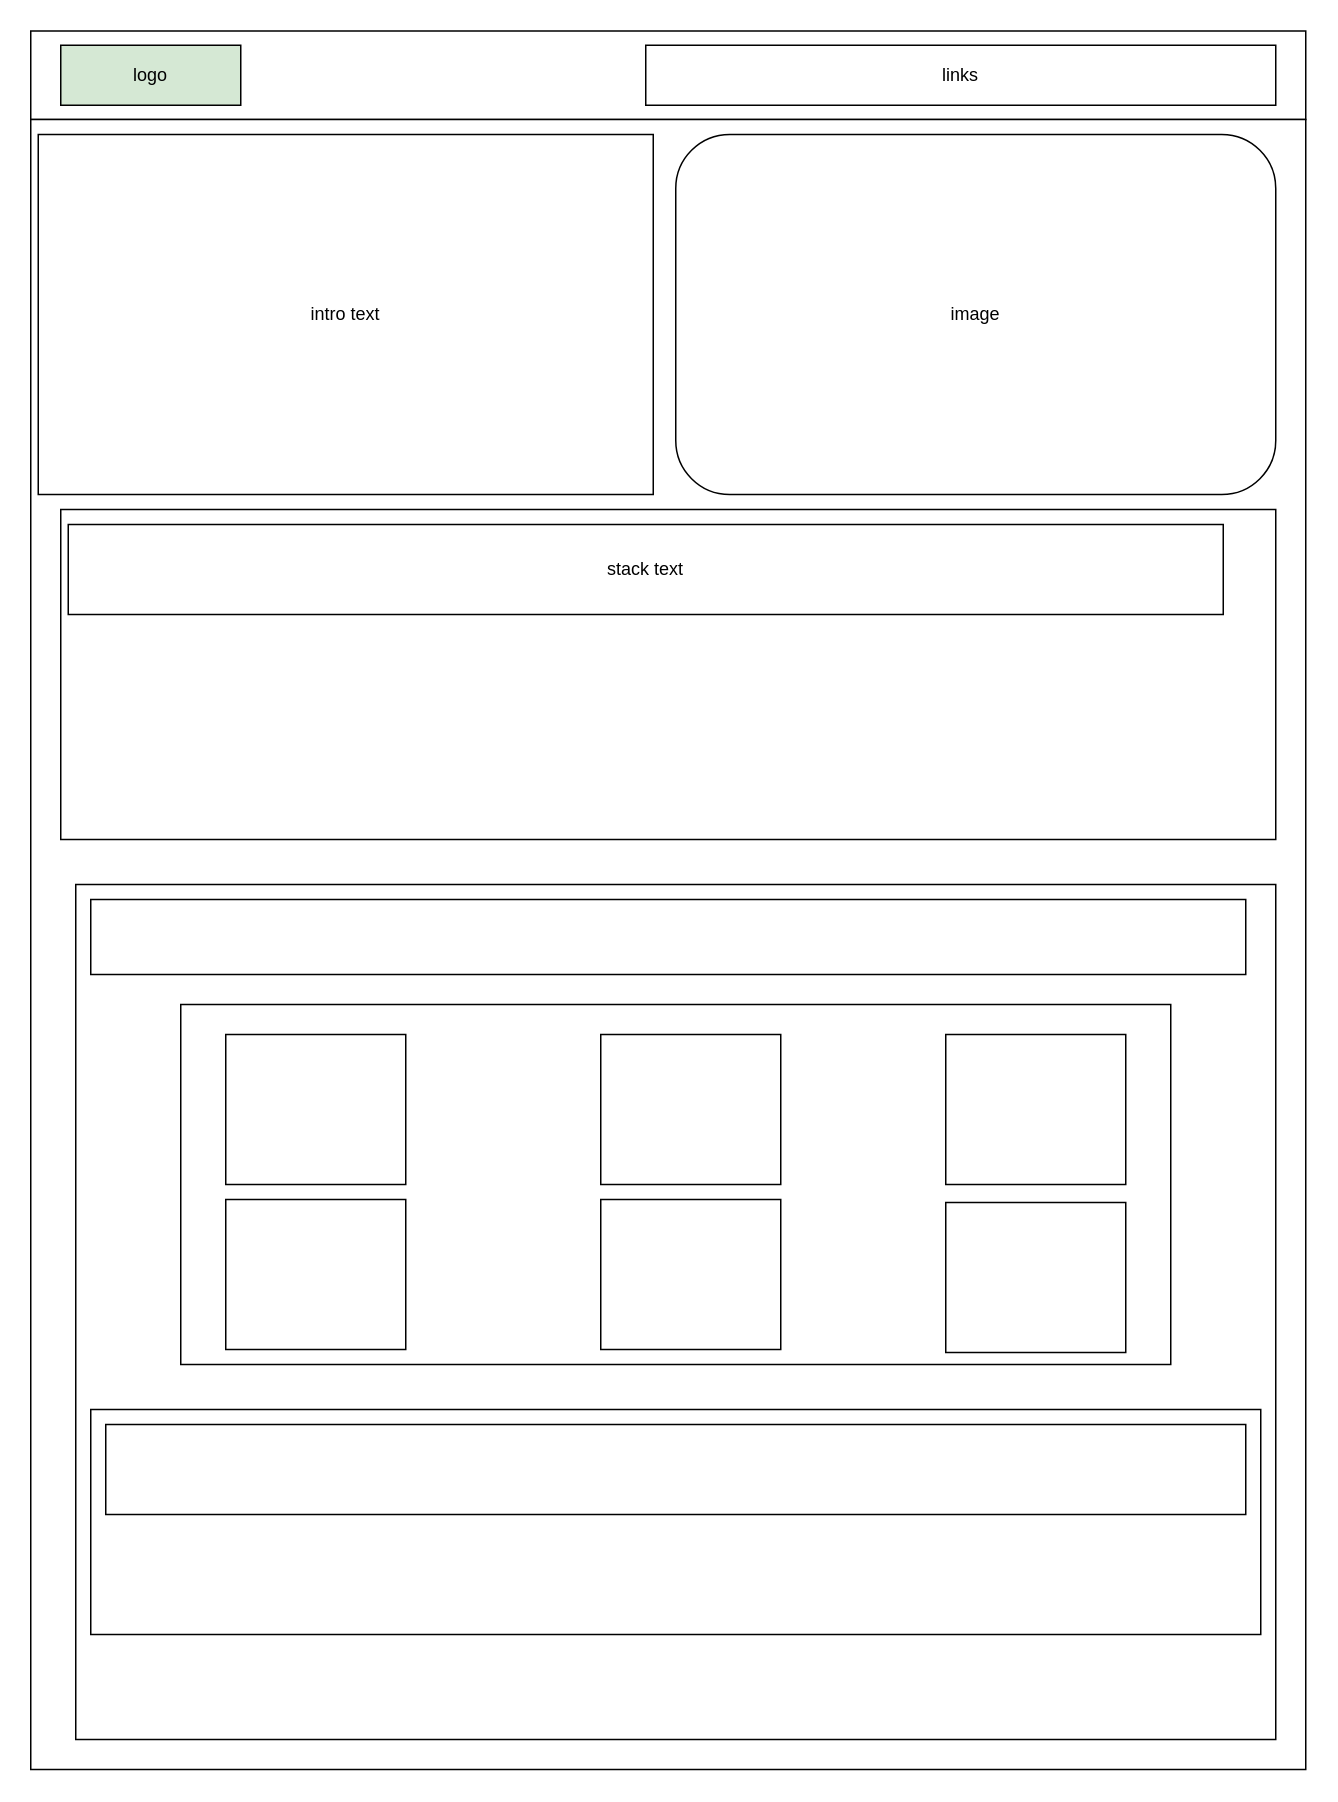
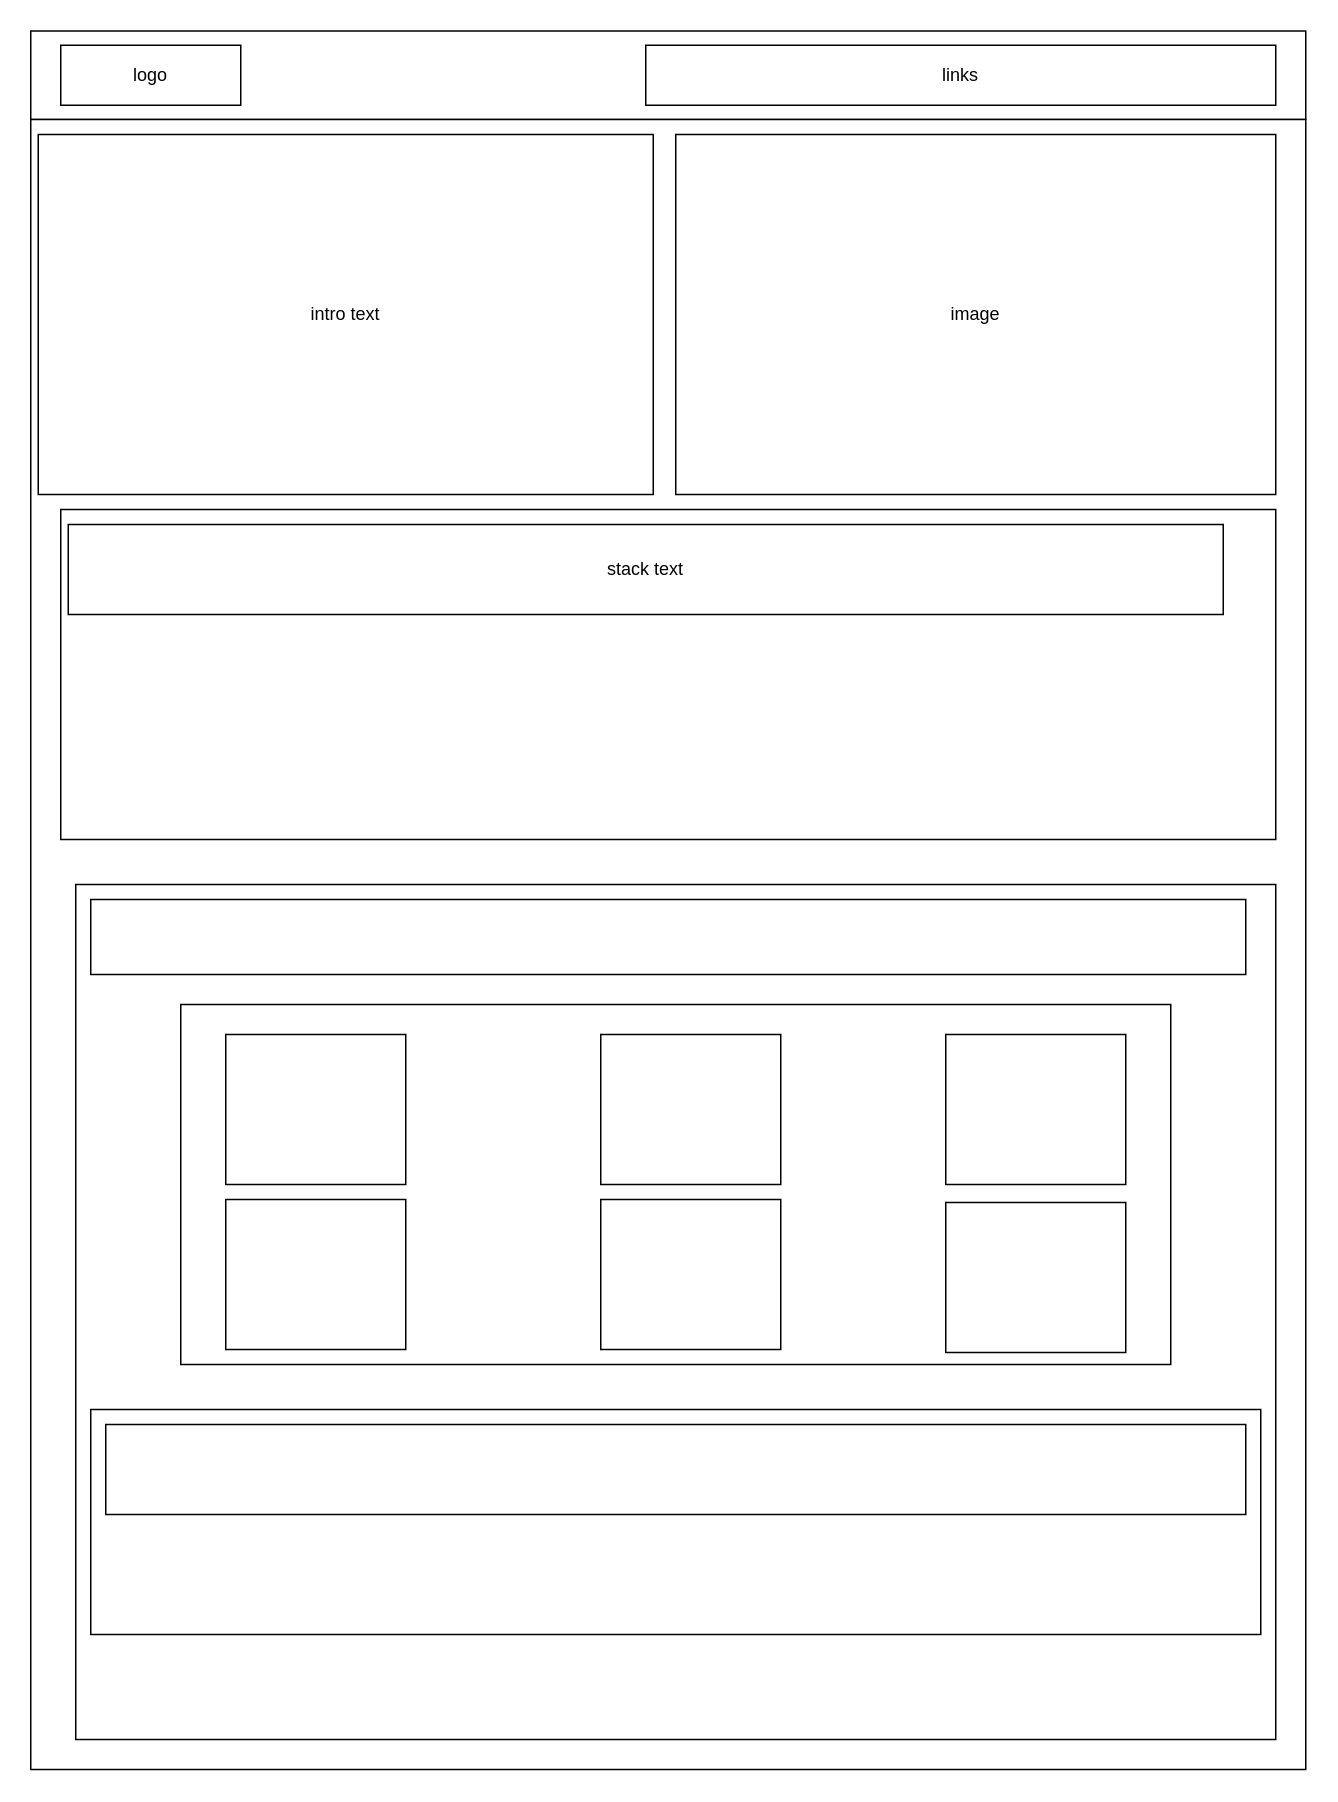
node "logo": fillcolor #d5e8d4 -> #ffffff
node "image": shape rounded rectangle -> rectangle
